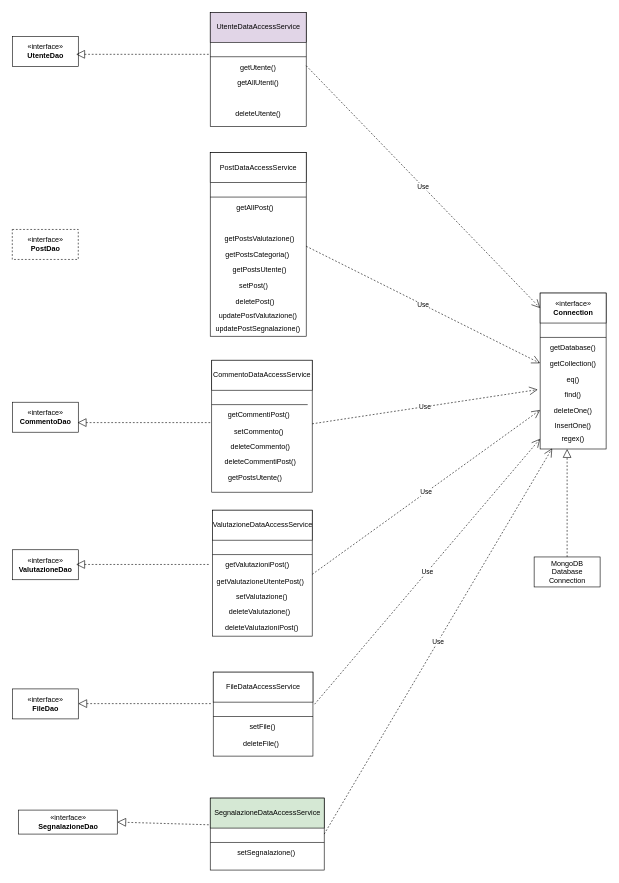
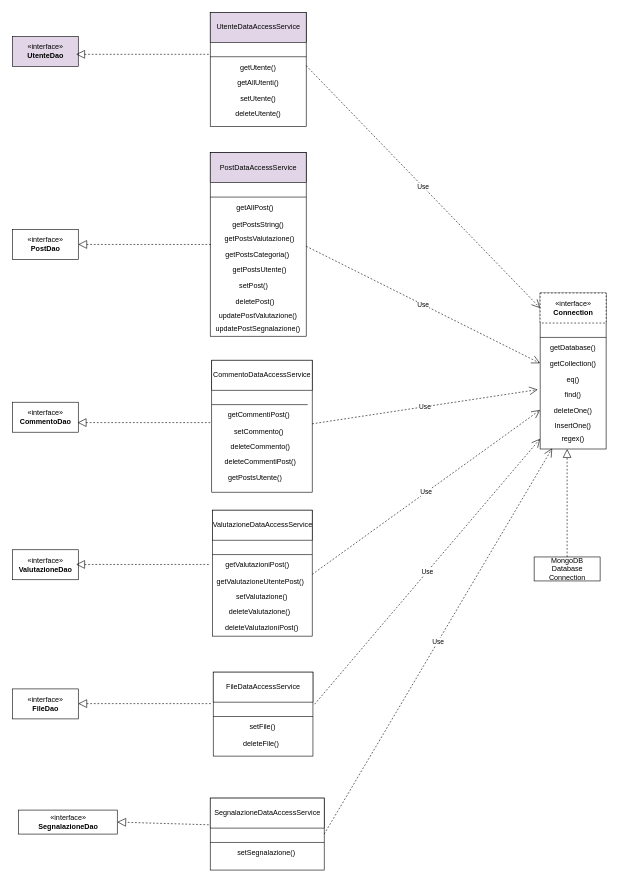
node "«interface» UtenteDao": fillcolor #ffffff -> #e1d5e7
node "setUtente()": added
node "PostDataAccessService": fillcolor #ffffff -> #e1d5e7
node "getPostsString()": added
node "«interface» PostDao": style dashed -> solid
edge "getPostsValutazione()" -> "«interface» PostDao": added
node "«interface» Connection": style solid -> dashed
node "MongoDB Database Connection": size 66x30 -> 66x24
node "SegnalazioneDataAccessService": fillcolor #d5e8d4 -> #ffffff
